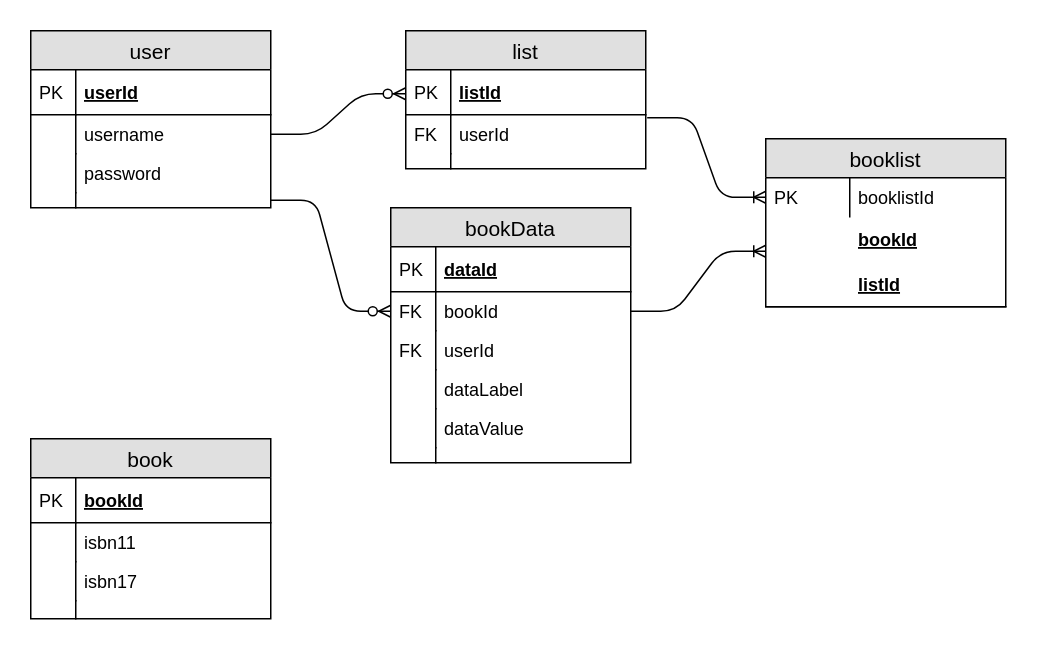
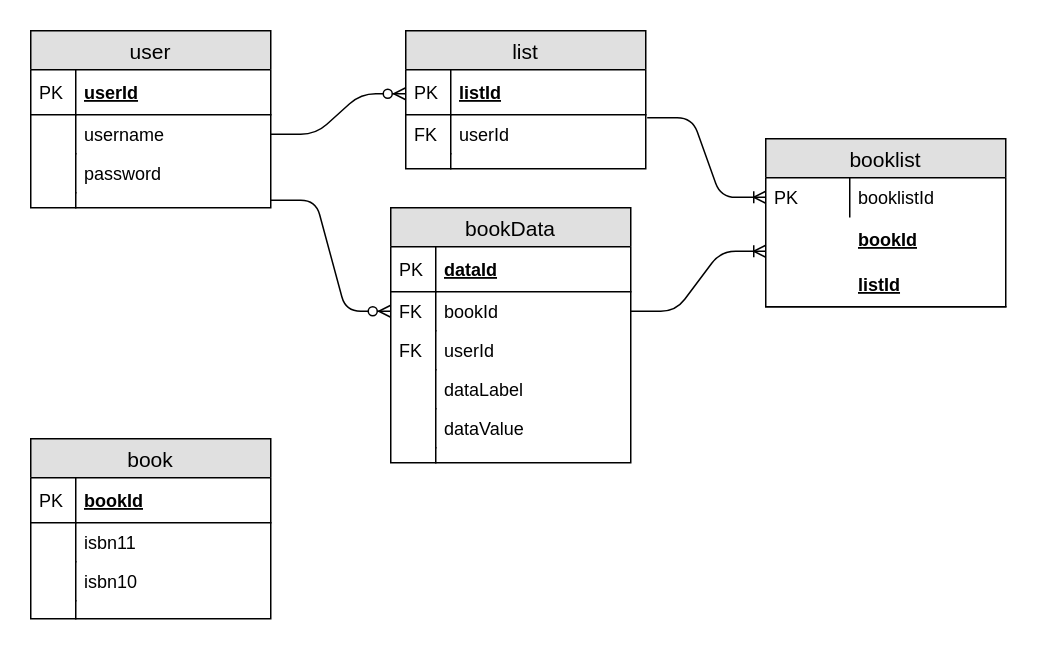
node "isbn17": label "isbn17" -> "isbn10"
